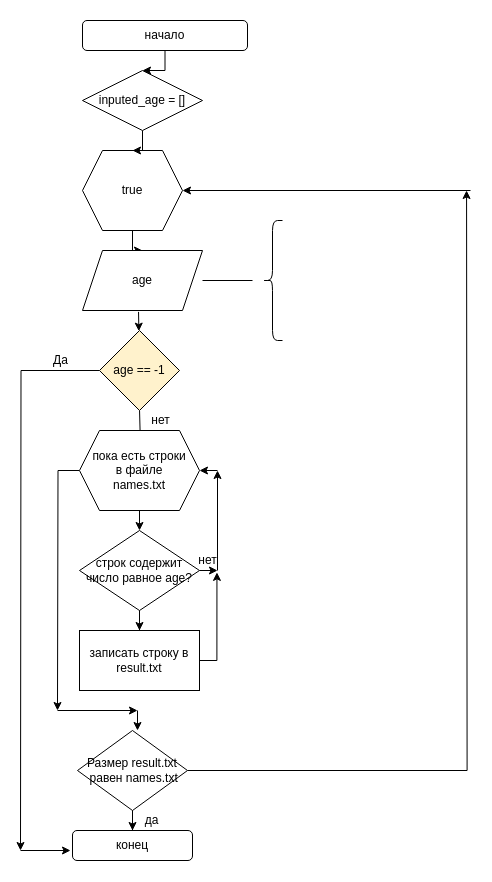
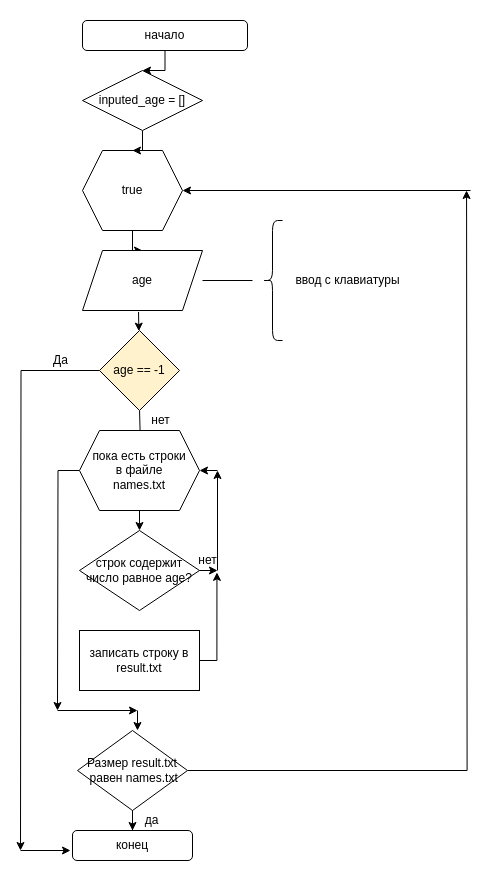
node "ввод с клавиатуры": added
edge "строк содержит число равное age?" -> "записать строку в result.txt": removed
